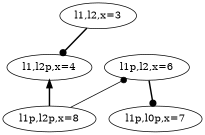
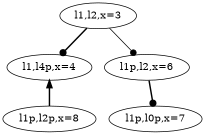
node "l1,l2p,x=4": label "l1,l2p,x=4" -> "l1,l4p,x=4"
edge "l1p,l2p,x=8" -> "l1p,l2,x=6": now "l1,l2,x=3" -> "l1p,l2,x=6"
